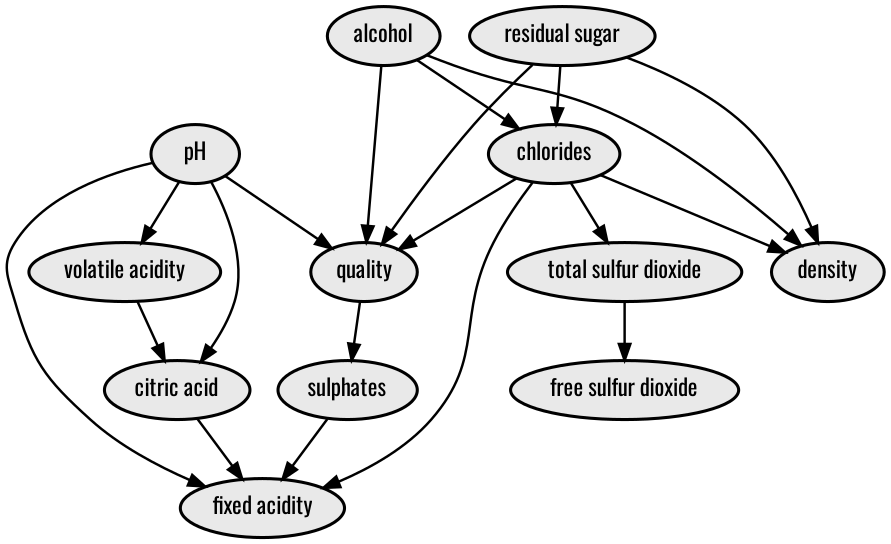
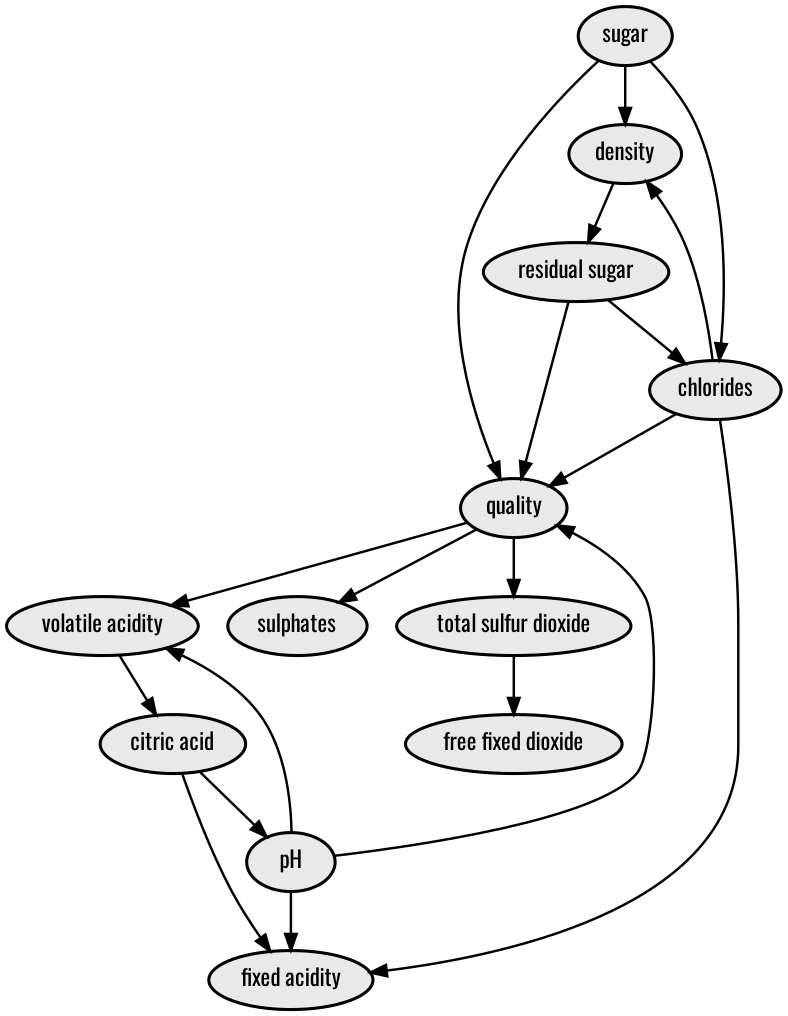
node "alcohol": label "alcohol" -> "sugar"
edge "residual sugar" -> "density": reversed
edge "chlorides" -> "total sulfur dioxide": now "quality" -> "total sulfur dioxide"
edge "pH" -> "citric acid": reversed
node "free sulfur dioxide": label "free sulfur dioxide" -> "free fixed dioxide"
edge "sulphates" -> "fixed acidity": removed
edge "quality" -> "volatile acidity": added
